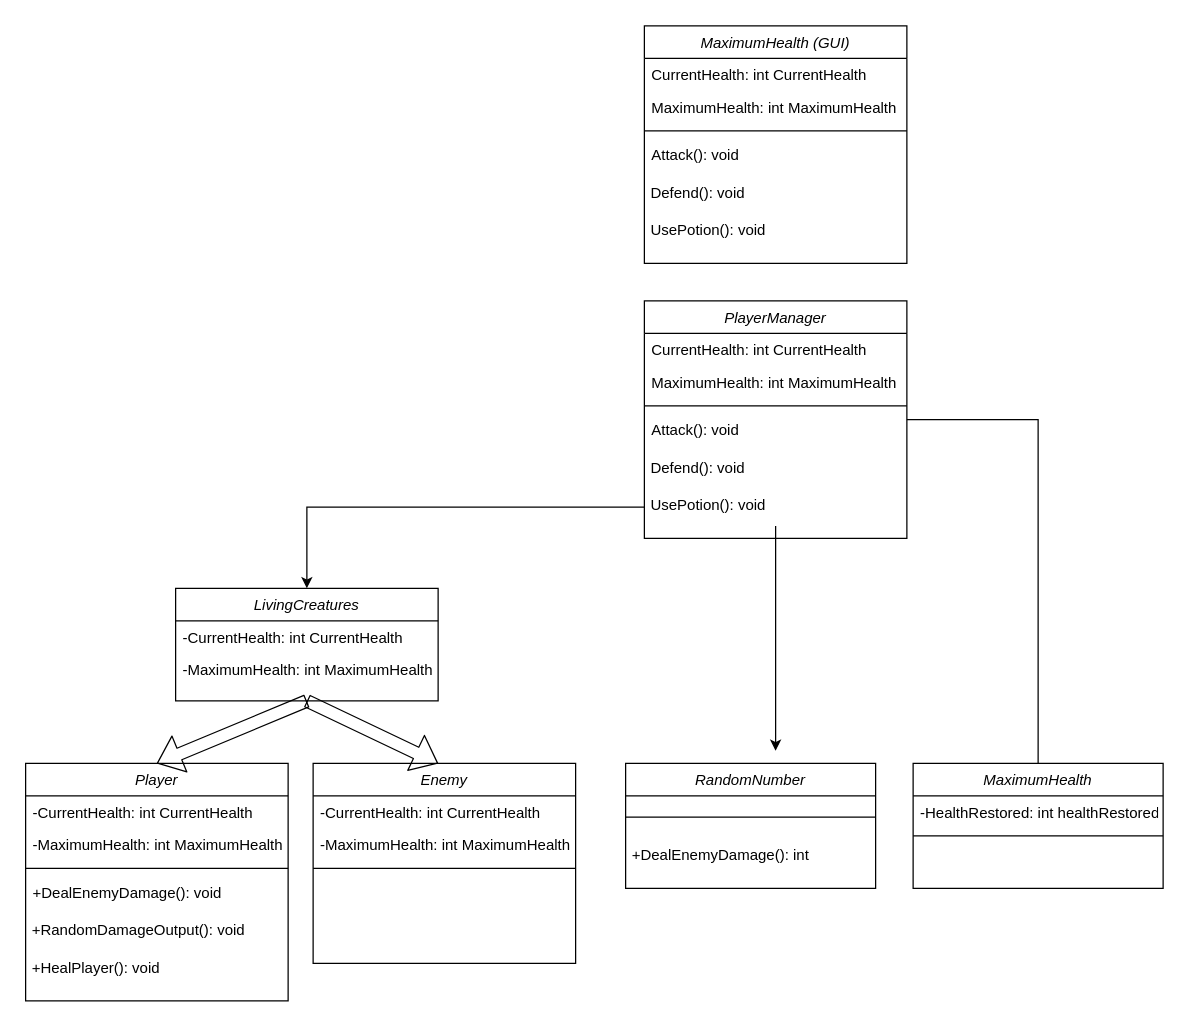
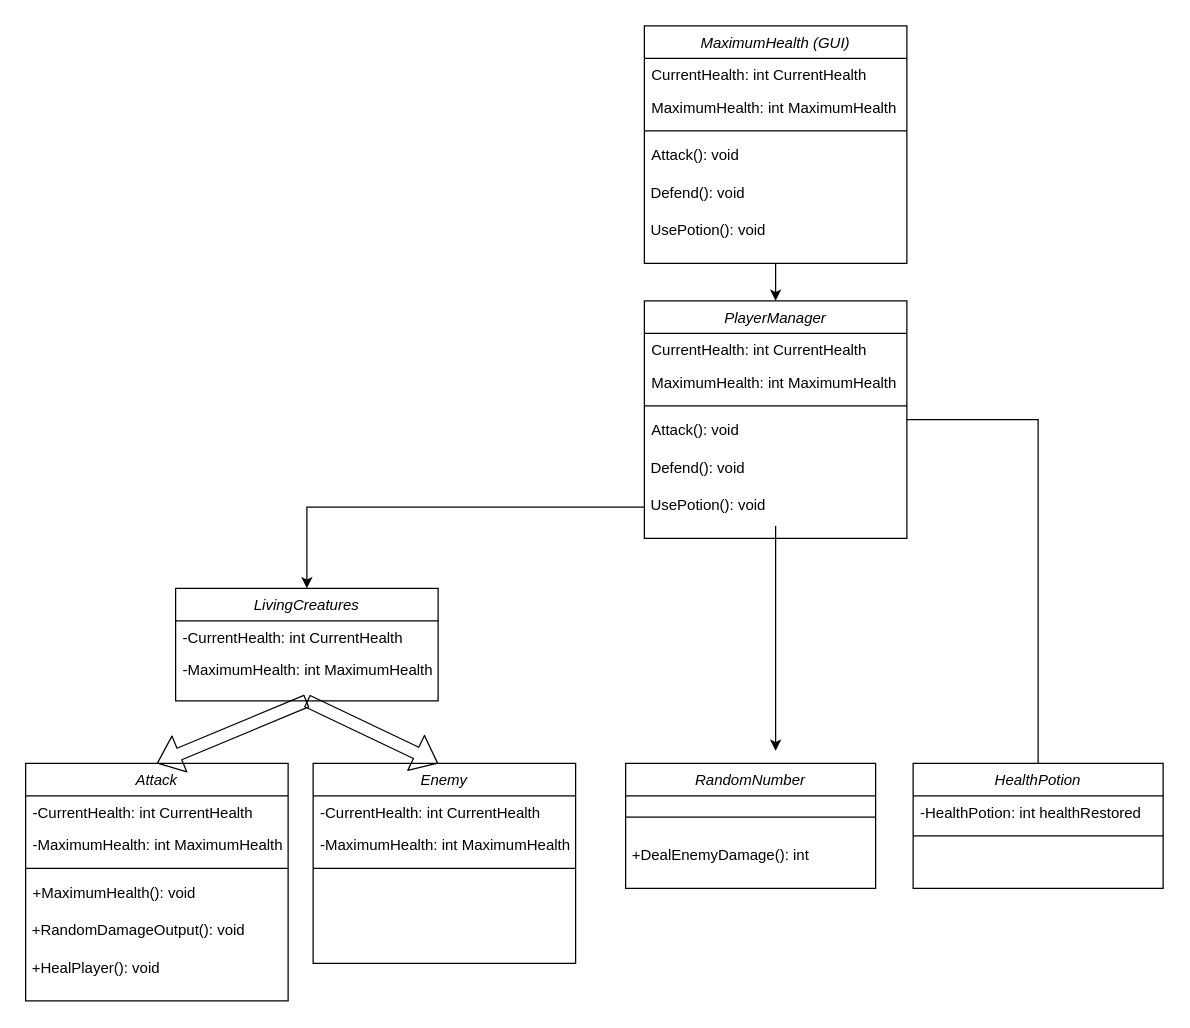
edge "MaximumHealth (GUI)" -> "PlayerManager": added
node "Player": label "Player" -> "Attack"
node "MaximumHealth": label "MaximumHealth" -> "HealthPotion"
node "-HealthRestored: int healthRestored": label "-HealthRestored: int healthRestored" -> "-HealthPotion: int healthRestored"
node "+DealEnemyDamage(): void": label "+DealEnemyDamage(): void" -> "+MaximumHealth(): void"
